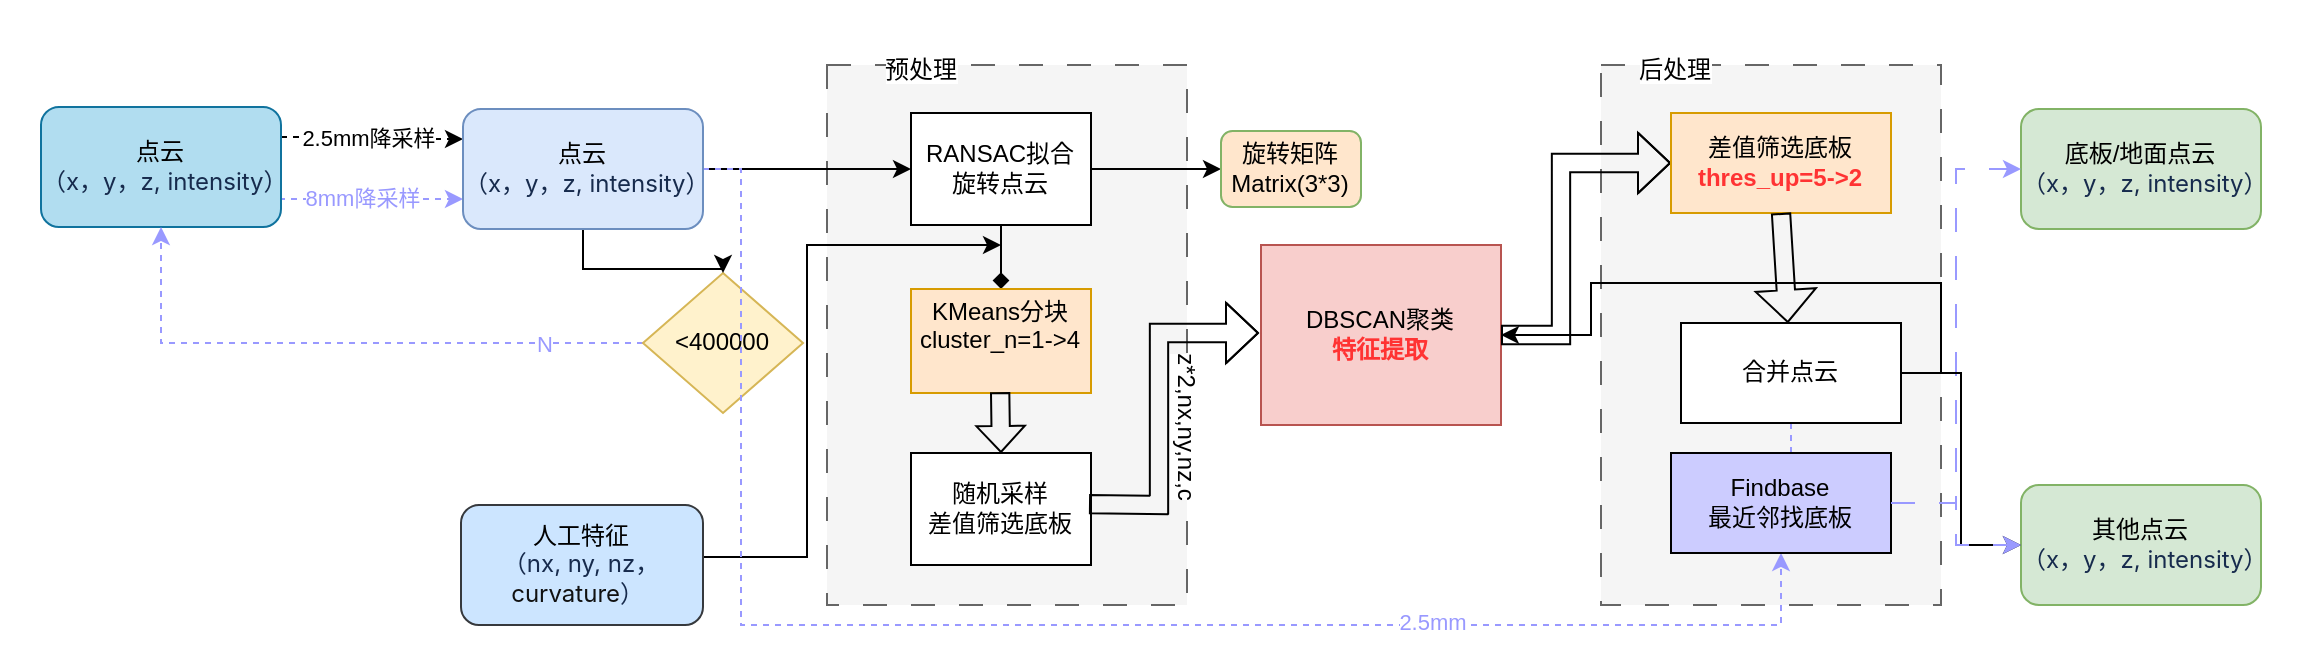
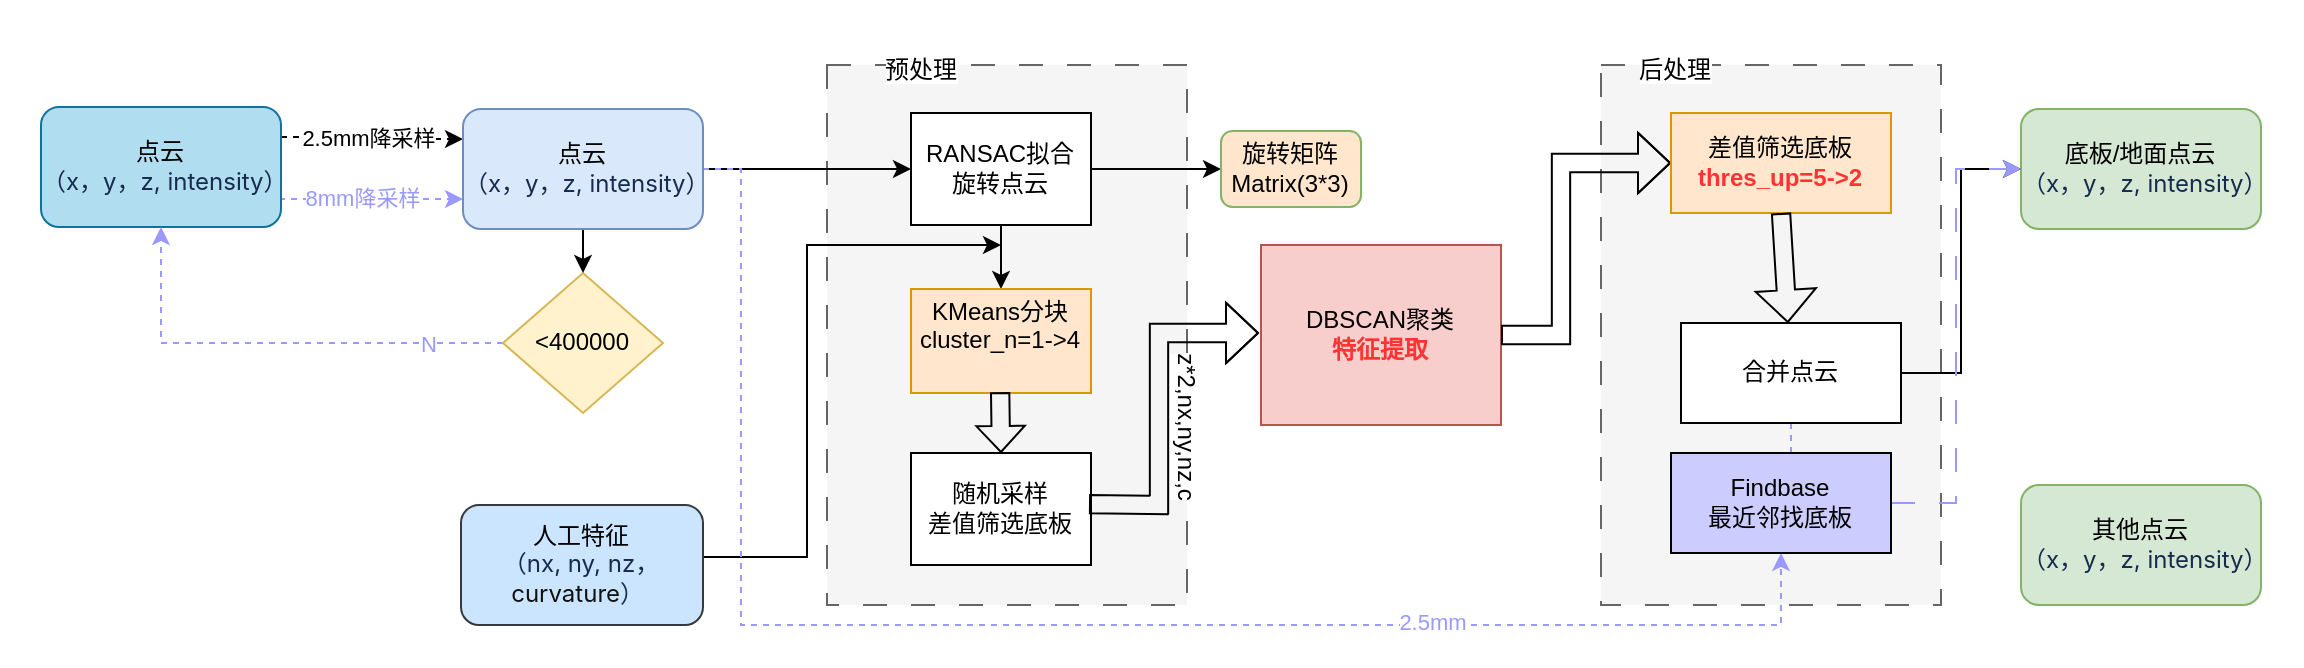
edge "RANSAC拟合 旋转点云" -> "KMeans分块 cluster_n=1->4": arrowhead diamond -> classic
edge "合并点云" -> "DBSCAN聚类 特征提取": now "合并点云" -> "底板/地面点云 （x，y，z, intensity）"
node "<400000": moved (723, 343) -> (583, 343)
edge "合并点云" -> "其他点云 （x，y，z, intensity）": removed
edge "Findbase 最近邻找底板" -> "其他点云 （x，y，z, intensity）": removed
